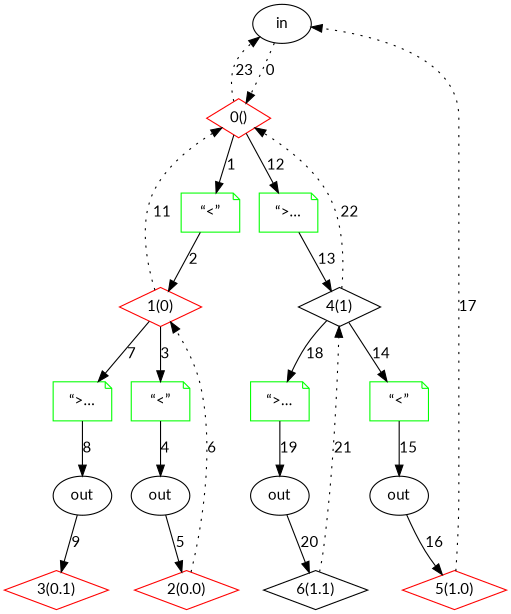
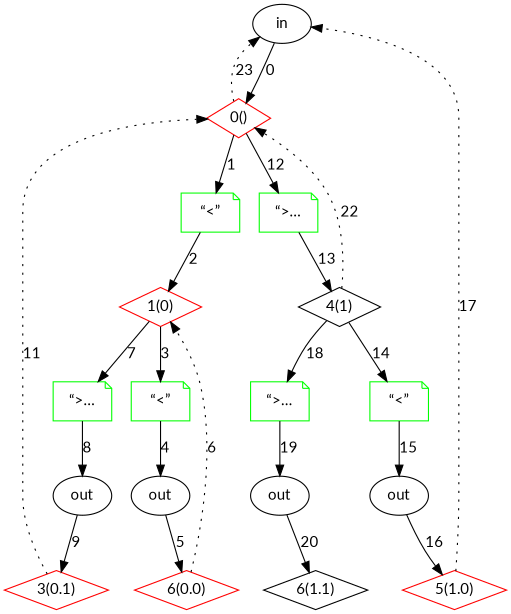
edge "in" -> "0()": style dotted -> solid
edge "1(0)" -> "0()": now "3(0.1)" -> "0()"
edge "6(1.1)" -> "4(1)": removed, label "21"
node "2(0.0)": label "2(0.0)" -> "6(0.0)"
